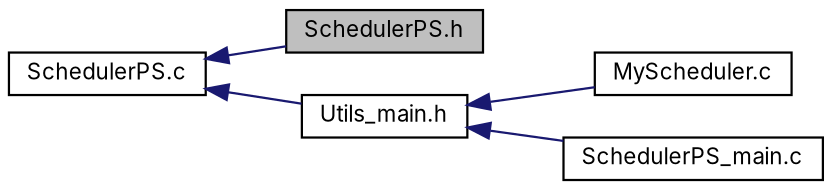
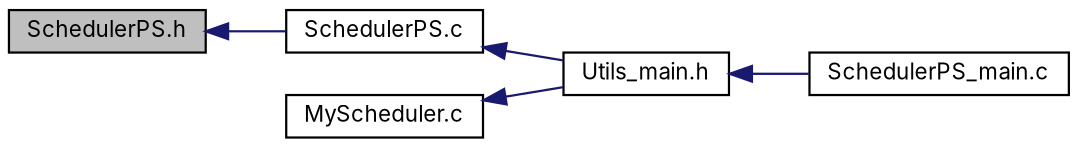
edge "SchedulerPS.h" -> "SchedulerPS.c": reversed
edge "MyScheduler.c" -> "Utils_main.h": reversed
